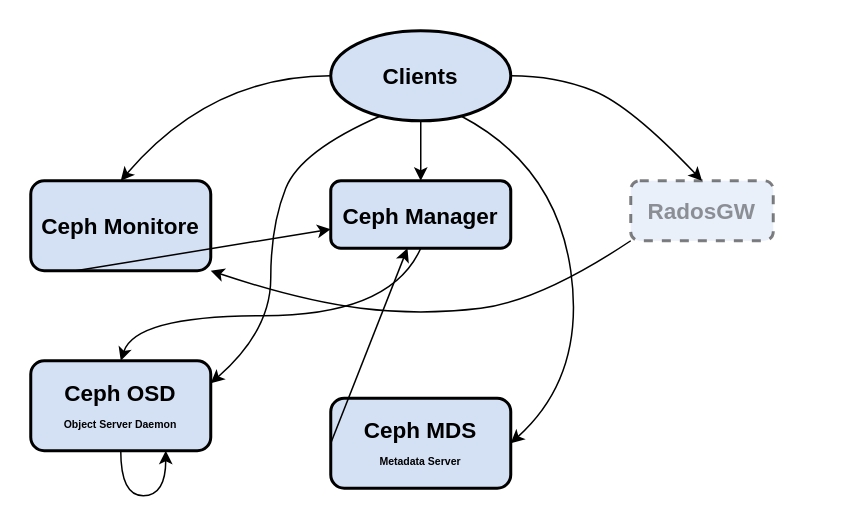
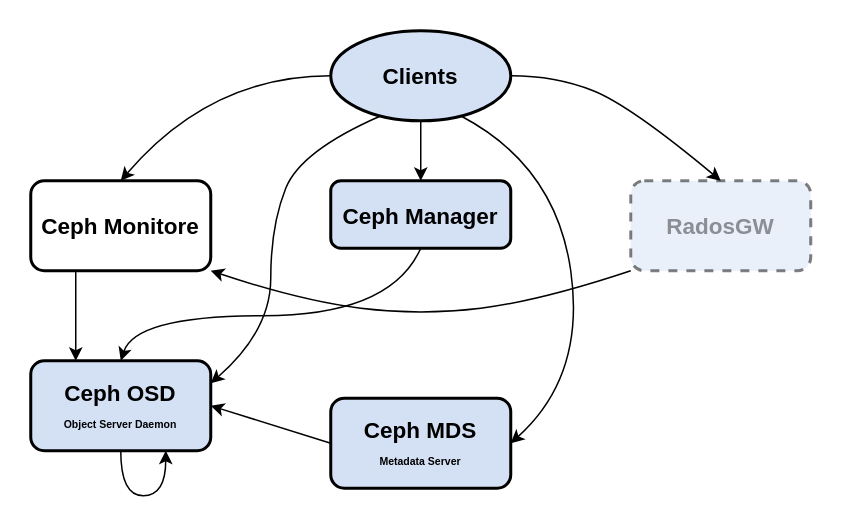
node "RadosGW": size 143x60 -> 180x90
node "Ceph Monitore": fillcolor #d4e1f5 -> #ffffff
edge "Ceph Monitore" -> "Ceph Manager": now "Ceph Monitore" -> "Ceph OSD Object Server Daemon"
edge "Ceph MDS Metadata Server" -> "Ceph Manager": now "Ceph MDS Metadata Server" -> "Ceph OSD Object Server Daemon"
